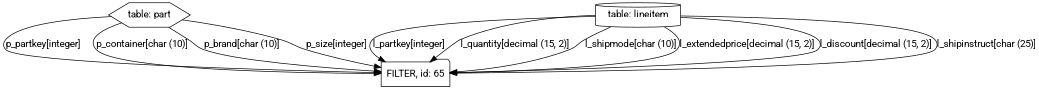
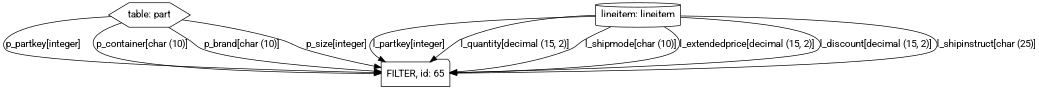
node "table: lineitem": label "table: lineitem" -> "lineitem: lineitem"
